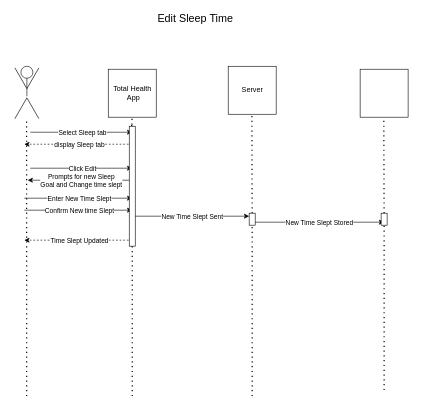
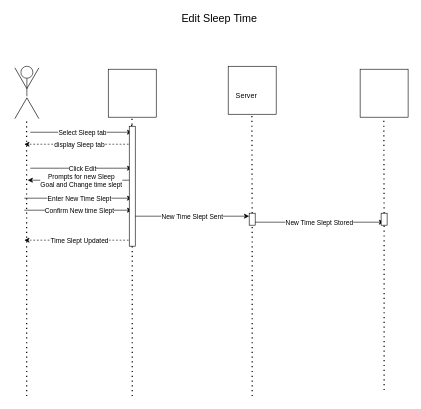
node "Edit Sleep Time": moved (195, 18) -> (219, 18)
node "Server": moved (252, 90) -> (246, 96)
node "Total Health App": removed
